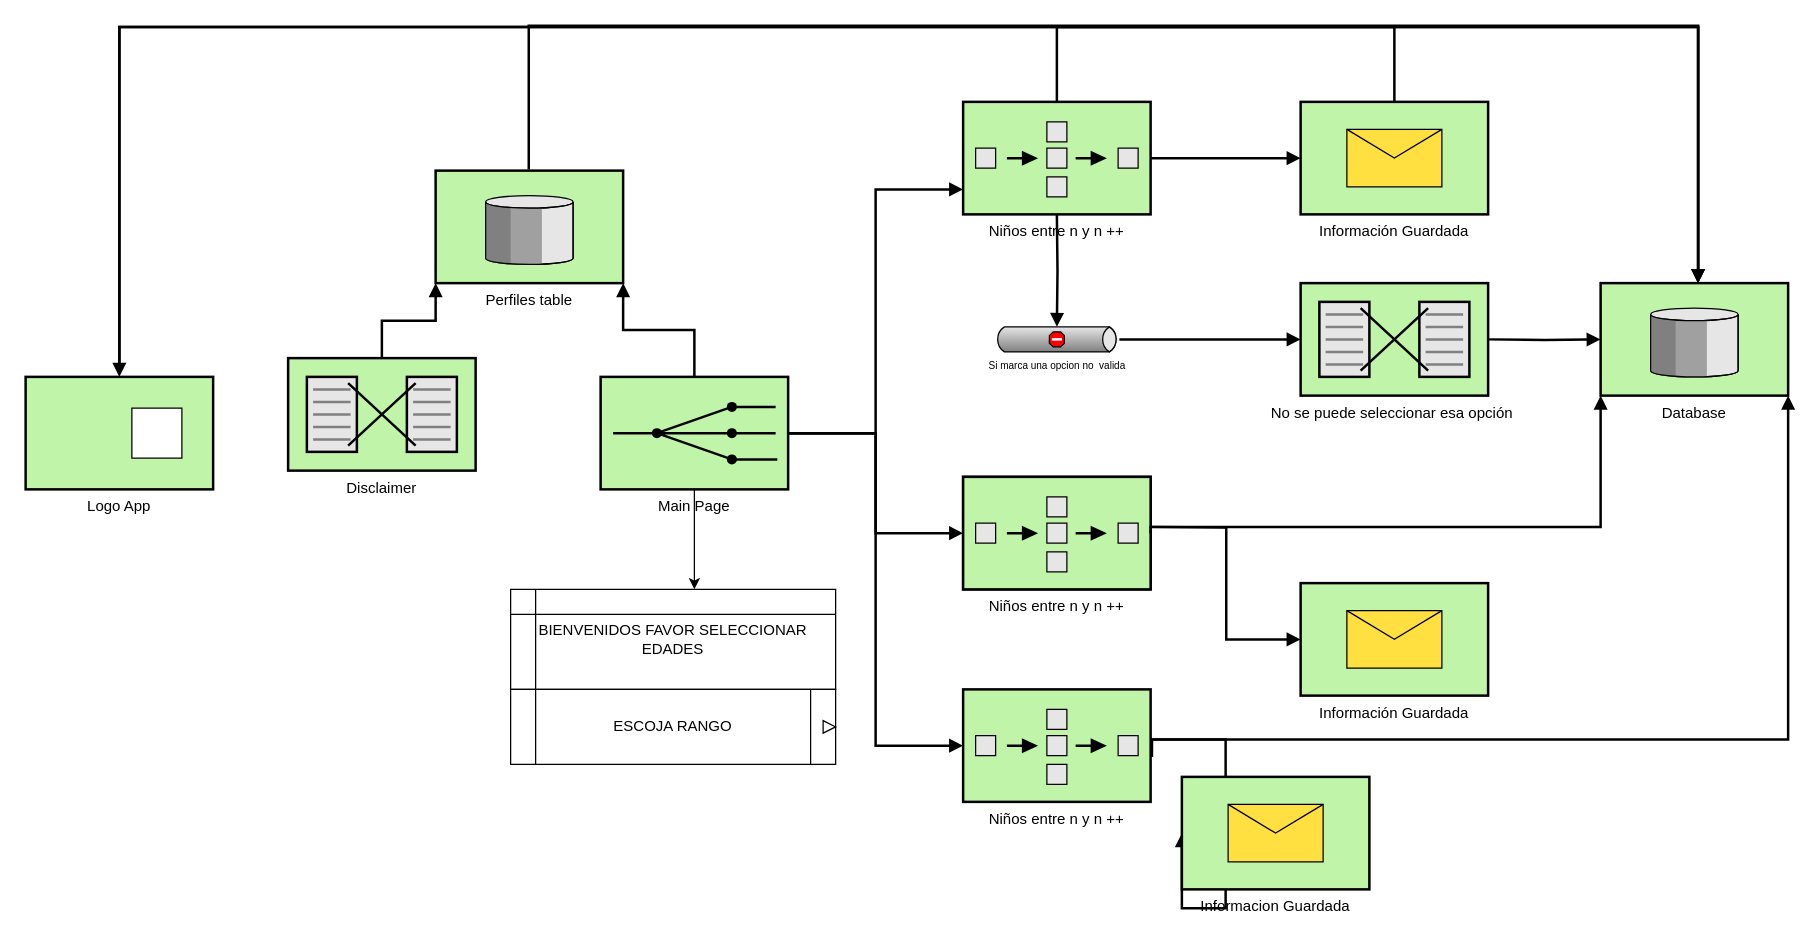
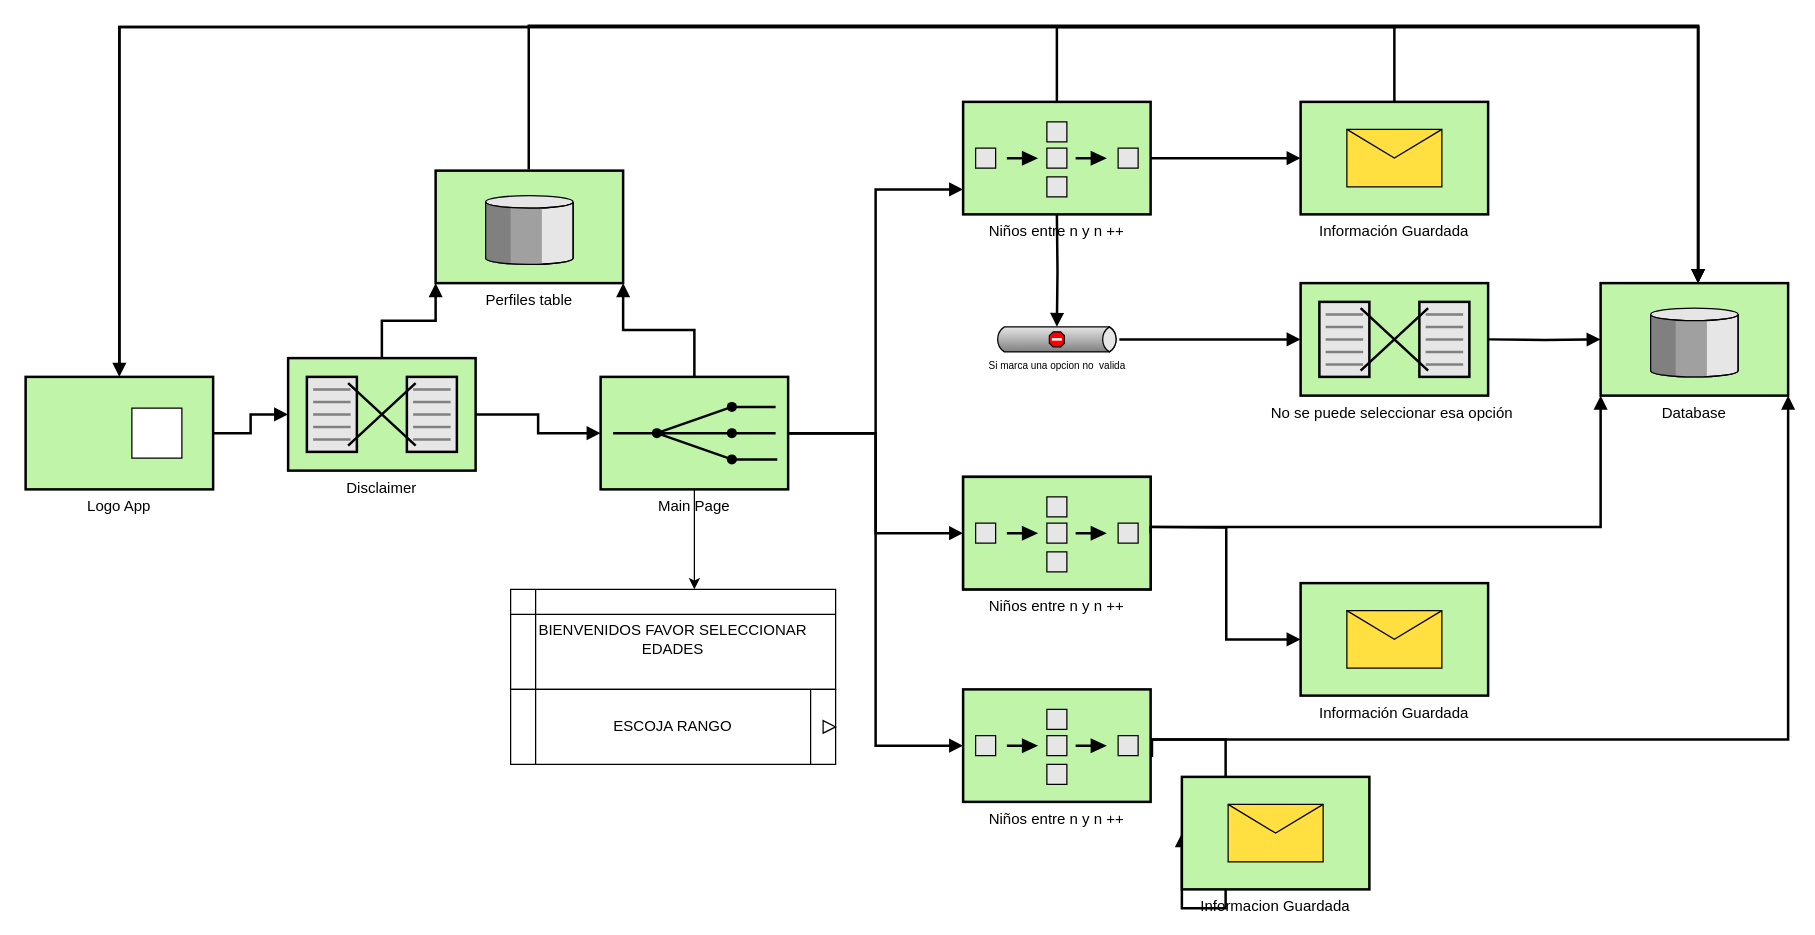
edge "Disclaimer" -> "Main Page": added
edge "Logo App" -> "Disclaimer": added
